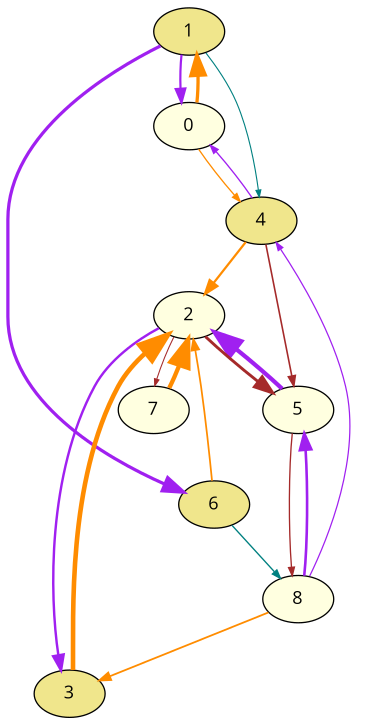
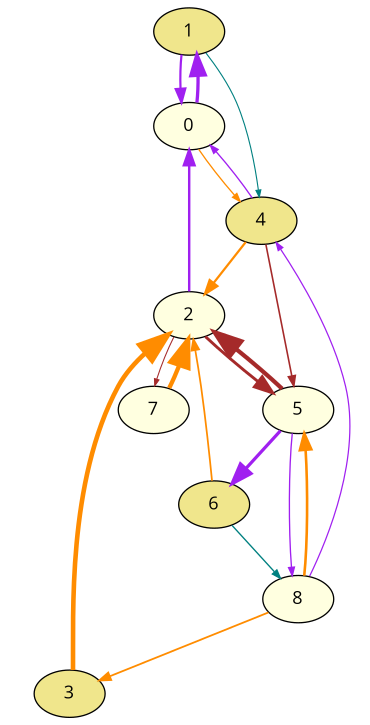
edge "0" -> "1": color darkorange -> purple
edge "1" -> "6": now "5" -> "6"
edge "5" -> "2": color purple -> brown
edge "2" -> "3": now "2" -> "0"
edge "5" -> "8": color brown -> purple
edge "8" -> "5": color purple -> darkorange
